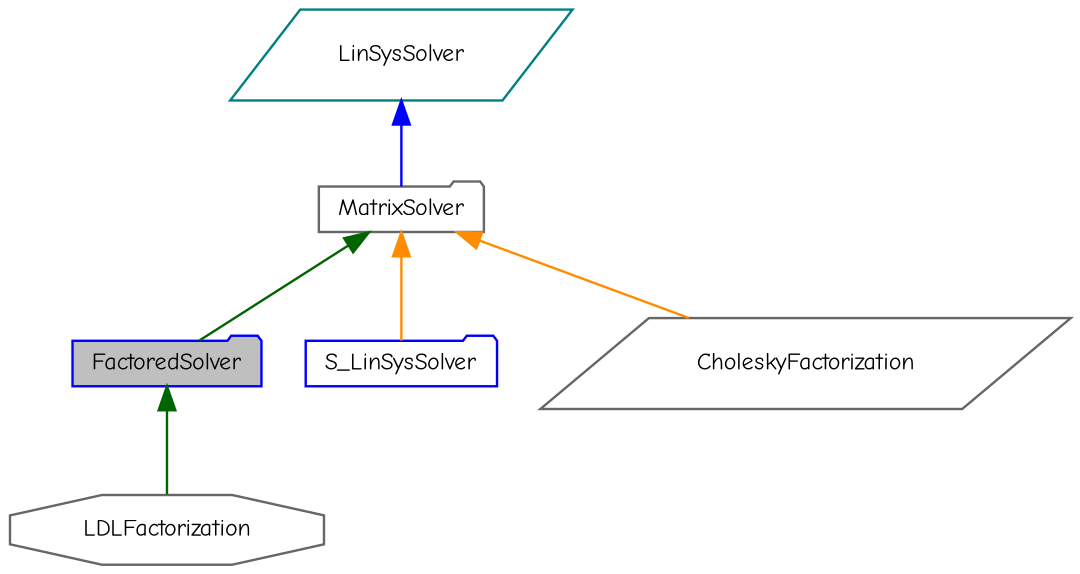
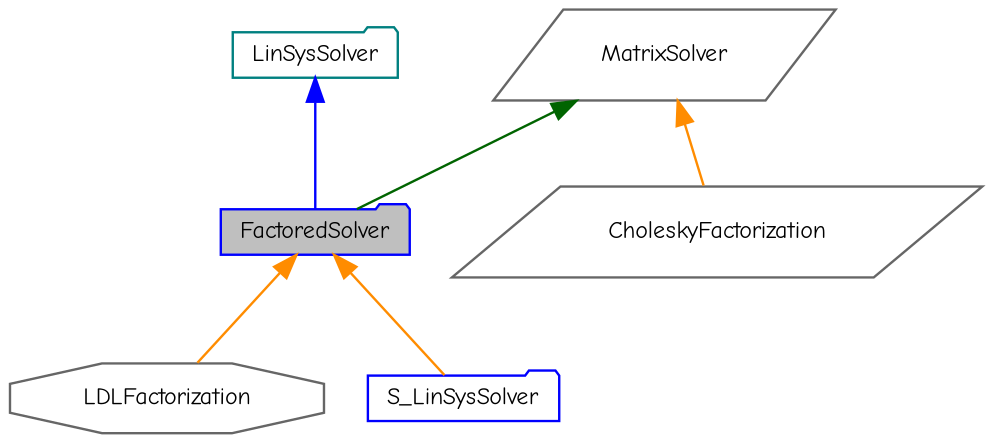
node "LinSysSolver": shape parallelogram -> folder
edge "MatrixSolver" -> "LinSysSolver": now "FactoredSolver" -> "LinSysSolver"
node "MatrixSolver": shape folder -> parallelogram
edge "S_LinSysSolver" -> "MatrixSolver": now "S_LinSysSolver" -> "FactoredSolver"
edge "LDLFactorization" -> "FactoredSolver": color darkgreen -> darkorange
